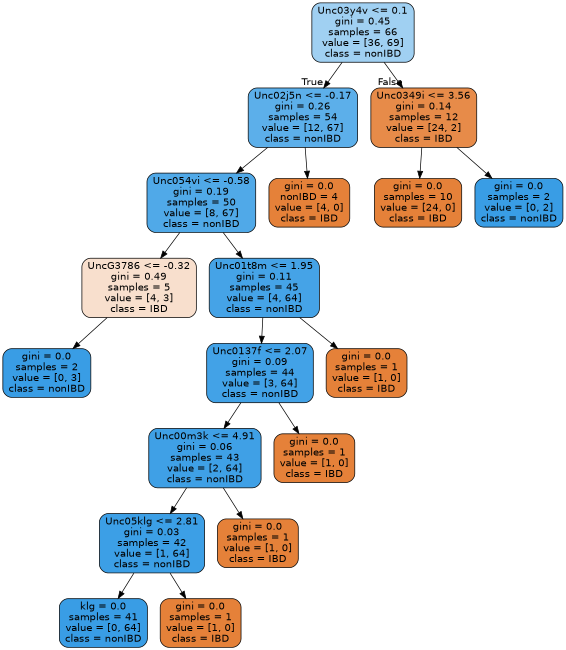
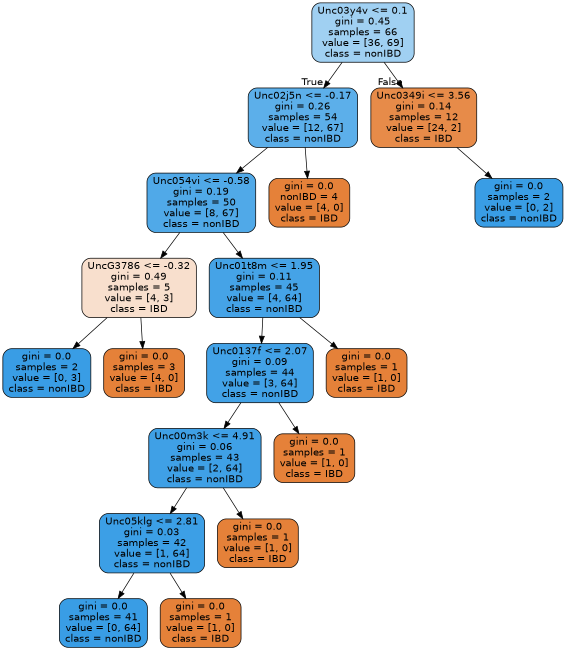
node "gini = 0.0 samples = 10 value = [24, 0] class = IBD": removed
node "gini = 0.0 samples = 3 value = [4, 0] class = IBD": added
node "klg = 0.0 samples = 41 value = [0, 64] class = nonIBD": label "klg = 0.0 samples = 41 value = [0, 64] class = nonIBD" -> "gini = 0.0 samples = 41 value = [0, 64] class = nonIBD"
